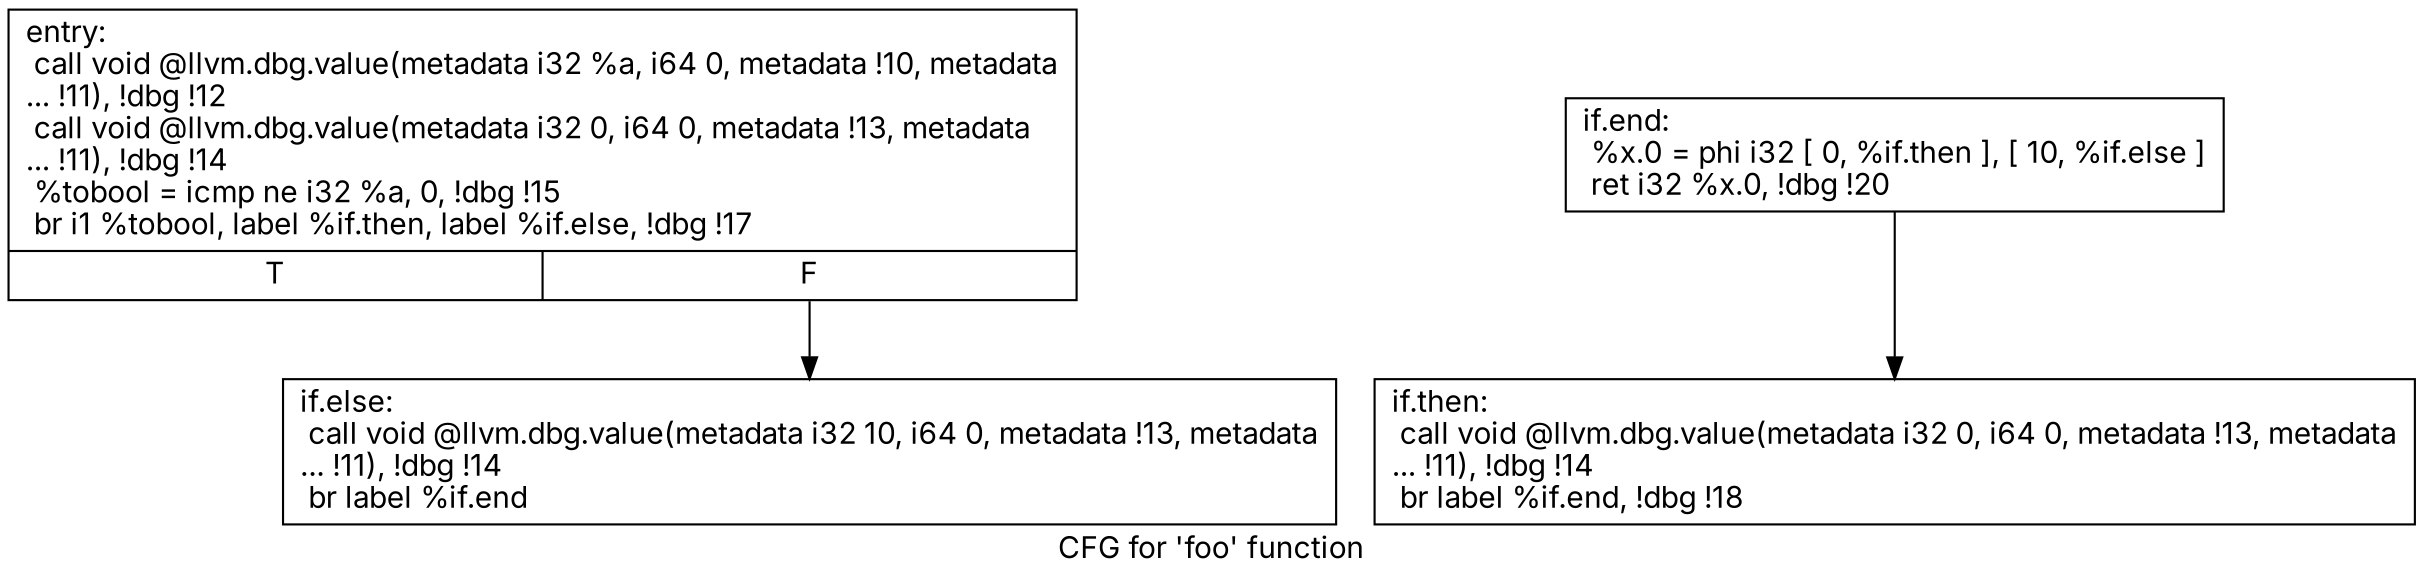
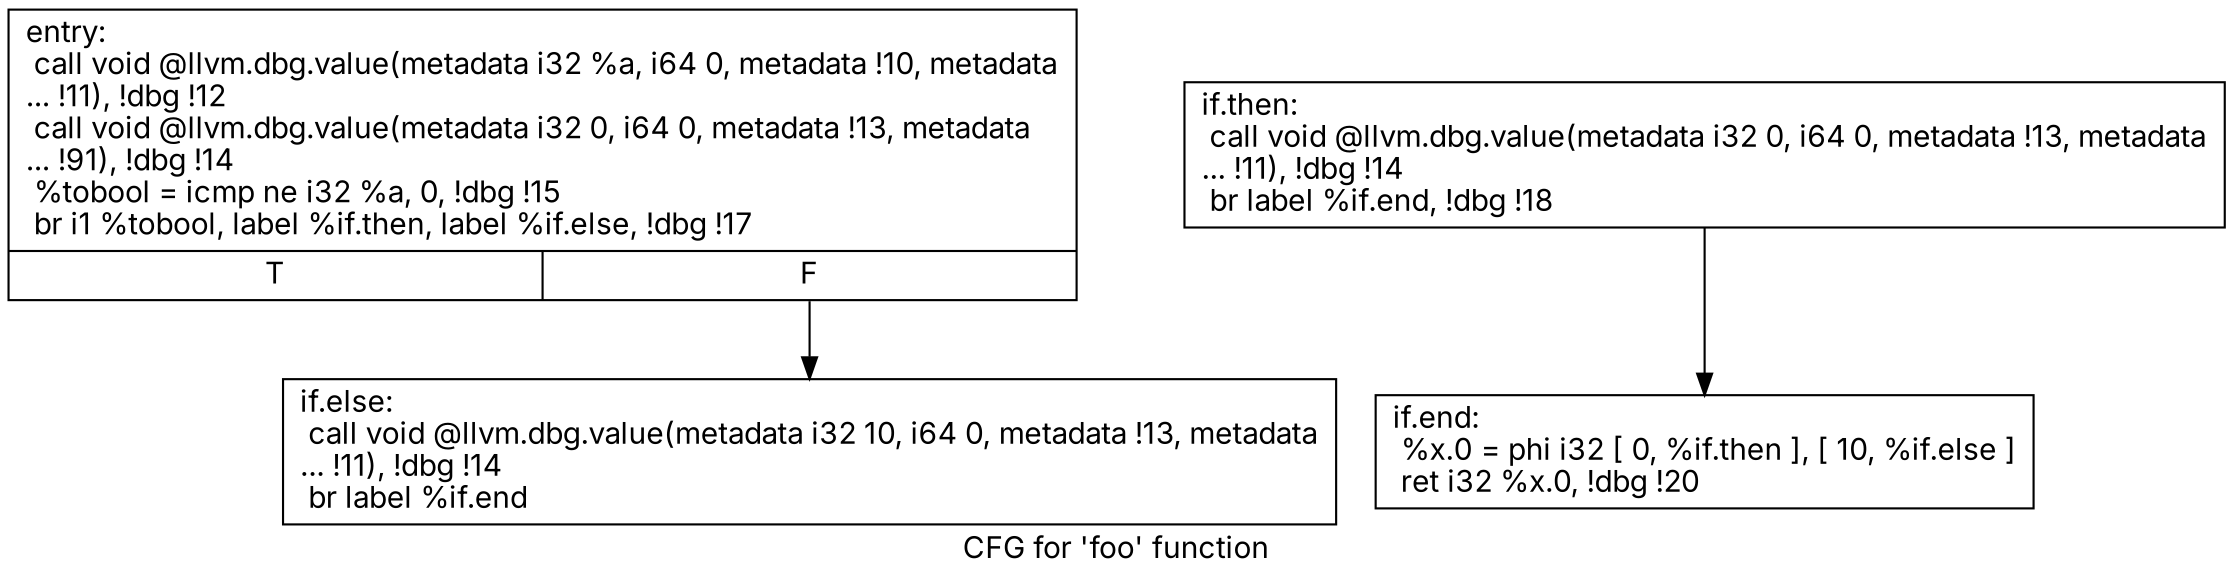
node "entry:": text "... !11), !dbg !14" -> "... !91), !dbg !14"
edge "if.end:" -> "if.then:": reversed
